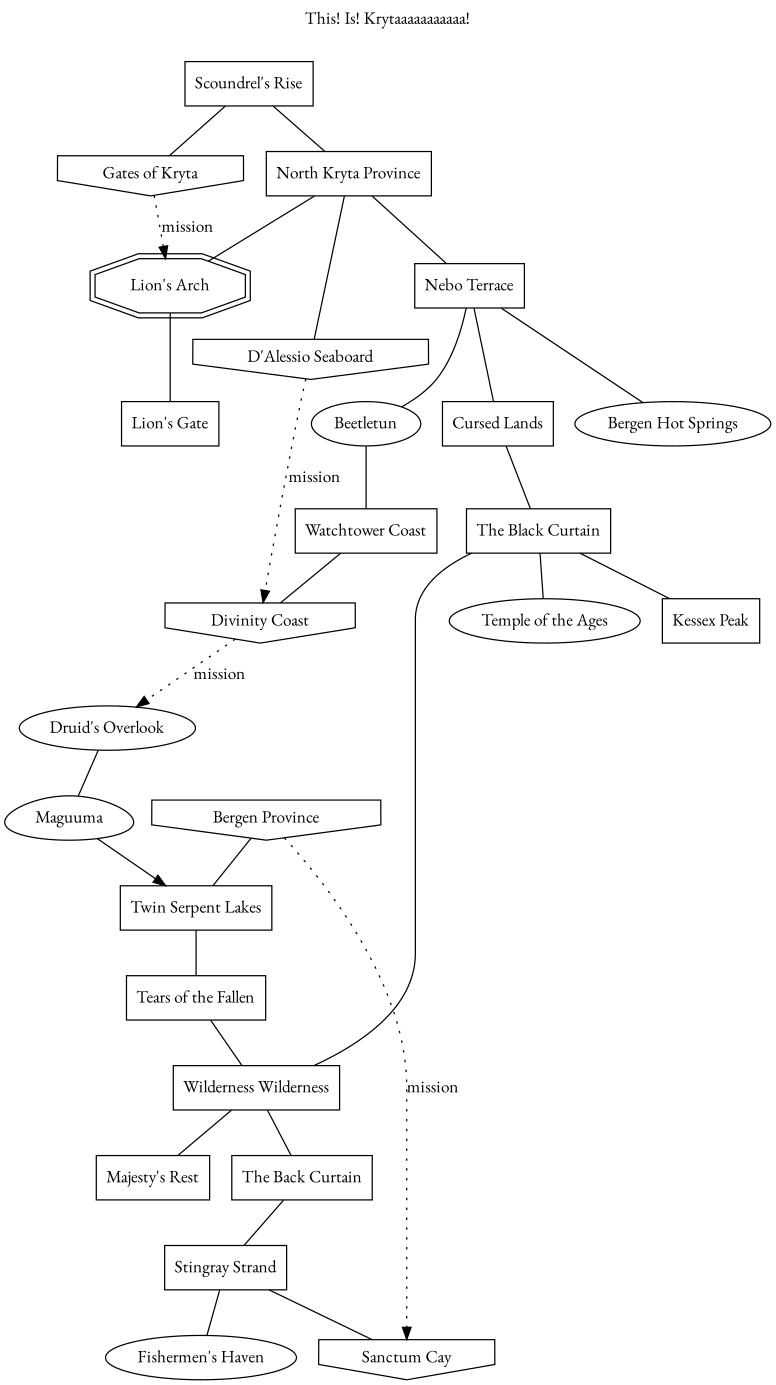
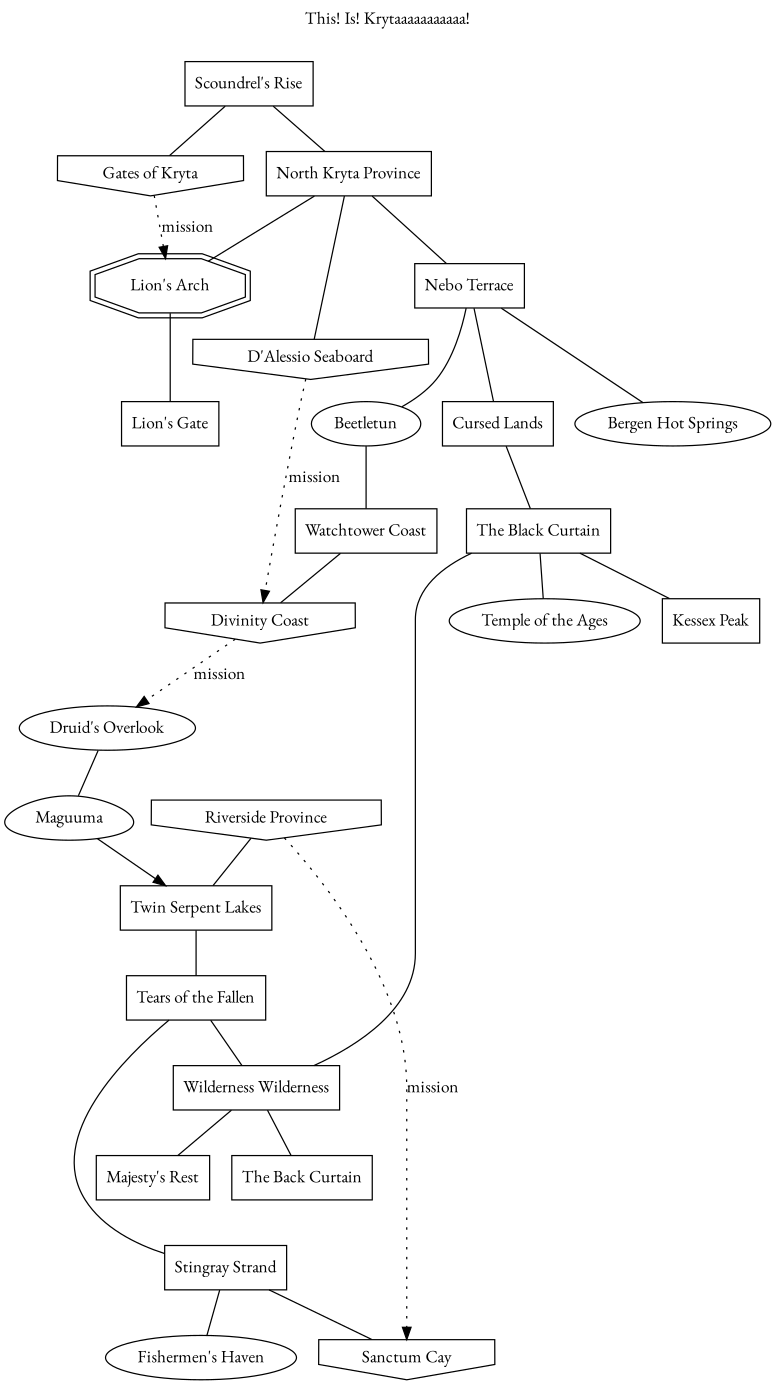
node "Bergen Province": label "Bergen Province" -> "Riverside Province"
edge "The Back Curtain" -- "Stingray Strand": now "Tears of the Fallen" -- "Stingray Strand"
